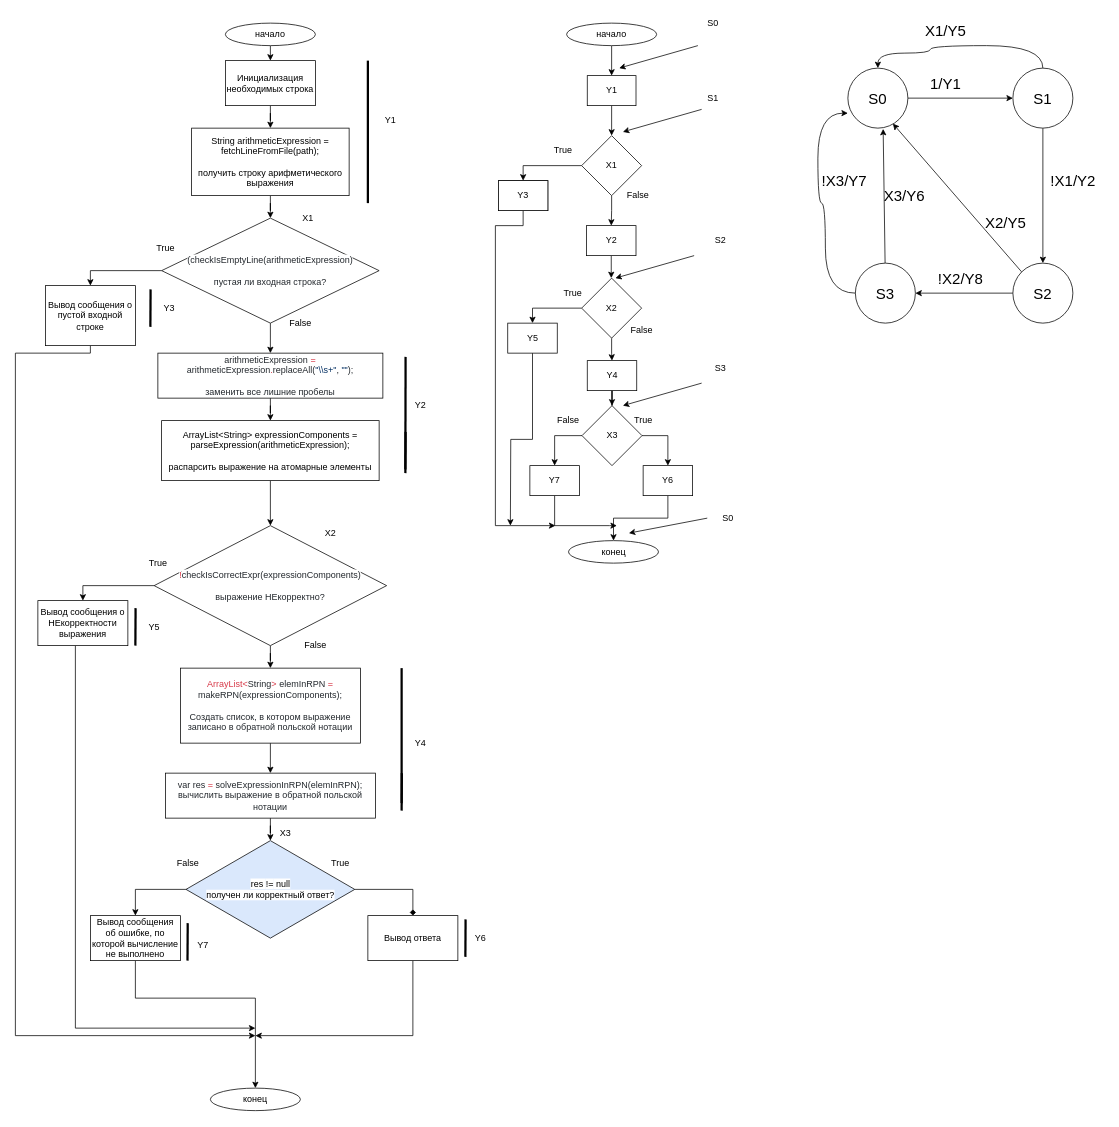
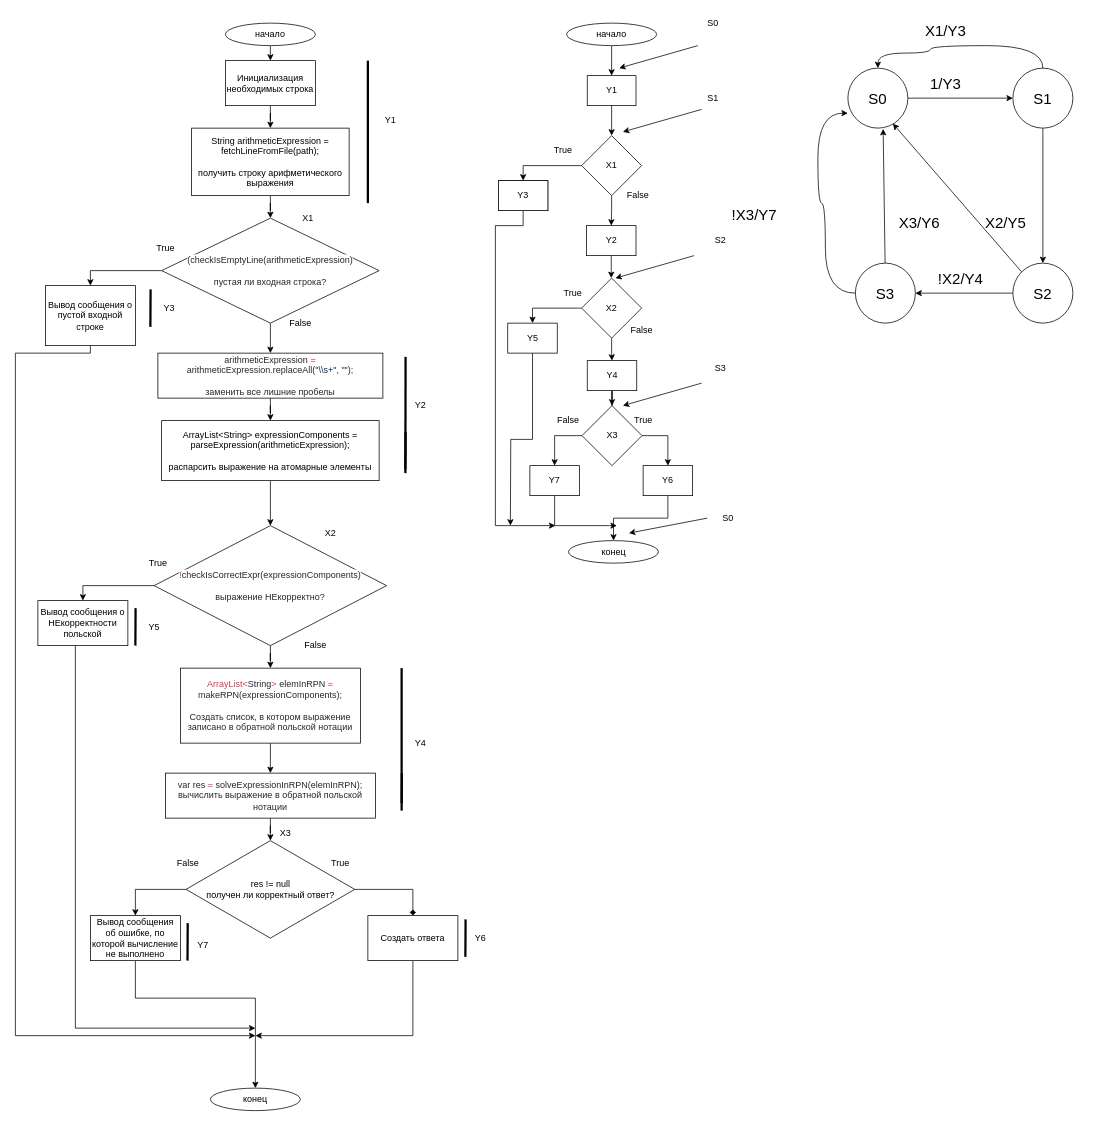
node "X1/Y5": label "X1/Y5" -> "X1/Y3"
node "1/Y1": label "1/Y1" -> "1/Y3"
node "!X3/Y7": moved (844, 180) -> (754, 214)
node "!X1/Y2": removed
node "X3/Y6": moved (904, 195) -> (919, 222)
node "!X2/Y8": label "!X2/Y8" -> "!X2/Y4"
node "Вывод сообщения о НЕкорректности выражения": label "Вывод сообщения о НЕкорректности выражения" -> "Вывод сообщения о НЕкорректности польской"
node "res != null получен ли корректный ответ?": fillcolor #dae8fc -> #ffffff
node "Вывод ответа": label "Вывод ответа" -> "Создать ответа"
